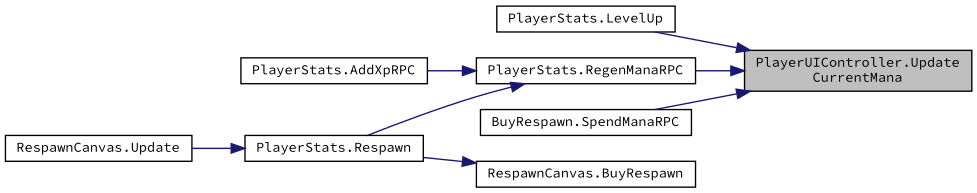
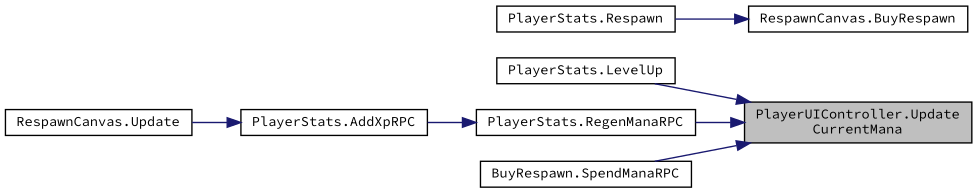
edge "PlayerStats.Respawn" -> "PlayerStats.RegenManaRPC": removed
edge "RespawnCanvas.Update" -> "PlayerStats.Respawn": now "RespawnCanvas.Update" -> "PlayerStats.AddXpRPC"
